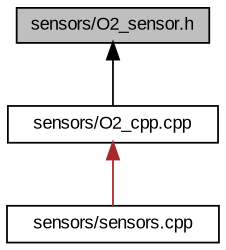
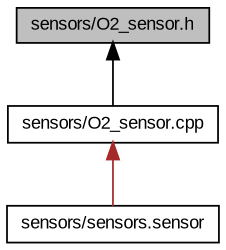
node "sensors/O2_cpp.cpp": label "sensors/O2_cpp.cpp" -> "sensors/O2_sensor.cpp"
node "sensors/sensors.cpp": label "sensors/sensors.cpp" -> "sensors/sensors.sensor"
